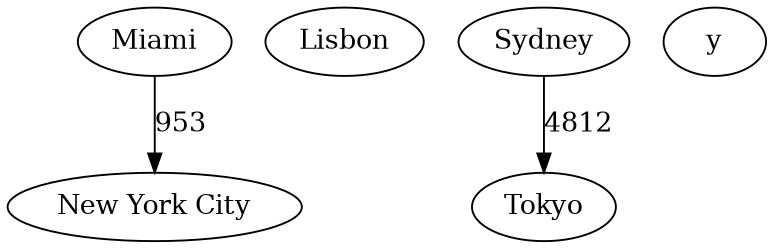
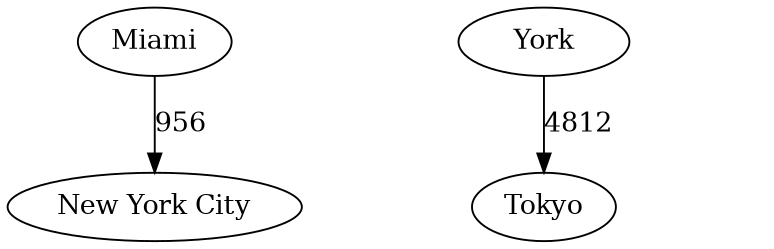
node "Lisbon": removed
node "Sydney": label "Sydney" -> "York"
node "y": removed
edge "Miami" -> "New York City": label "953" -> "956"
